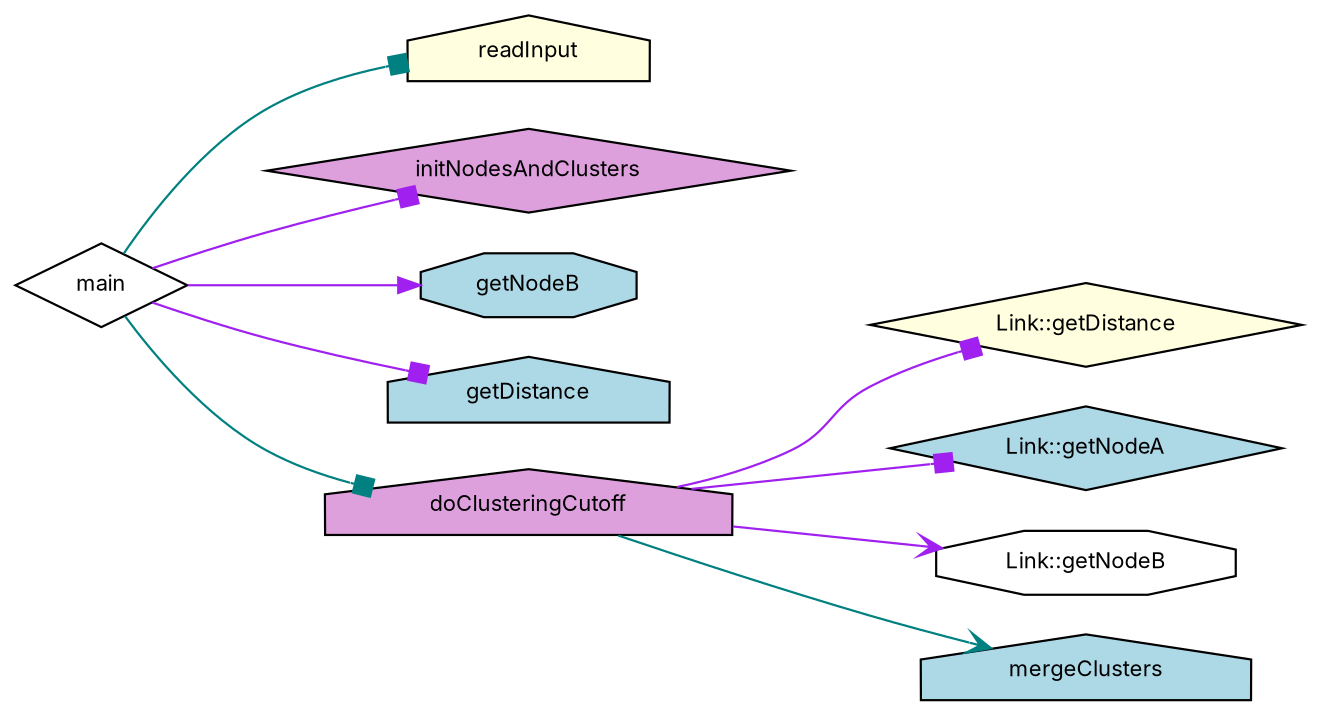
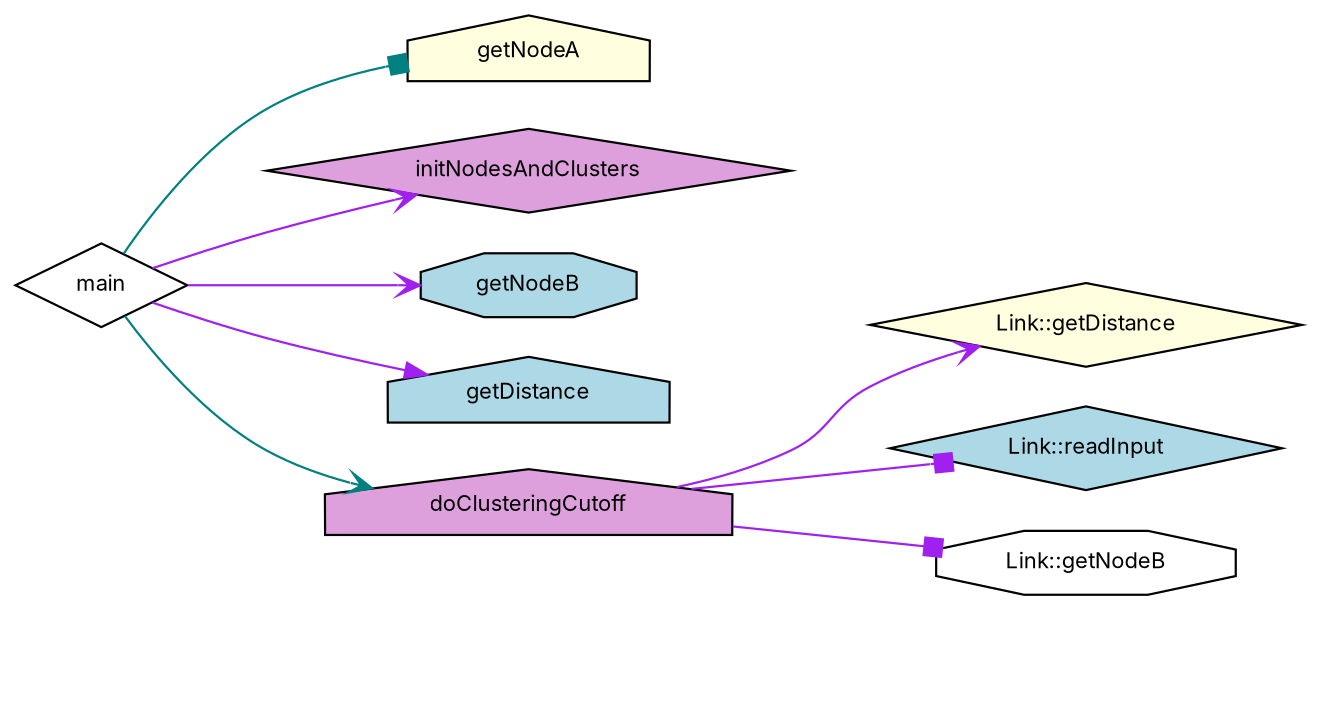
node "readInput": label "readInput" -> "getNodeA"
edge "main" -> "initNodesAndClusters": arrowhead box -> vee
edge "main" -> "getNodeB": arrowhead normal -> vee
edge "main" -> "getDistance": arrowhead box -> normal
edge "main" -> "doClusteringCutoff": arrowhead box -> vee
edge "doClusteringCutoff" -> "Link::getDistance": arrowhead box -> vee
node "Link::getNodeA": label "Link::getNodeA" -> "Link::readInput"
edge "doClusteringCutoff" -> "Link::getNodeB": arrowhead vee -> box
node "mergeClusters": removed
